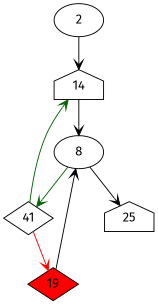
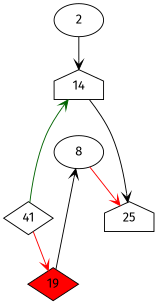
edge "14" -> "8": now "14" -> "25"
edge "8" -> "41": removed
edge "8" -> "25": color black -> red
